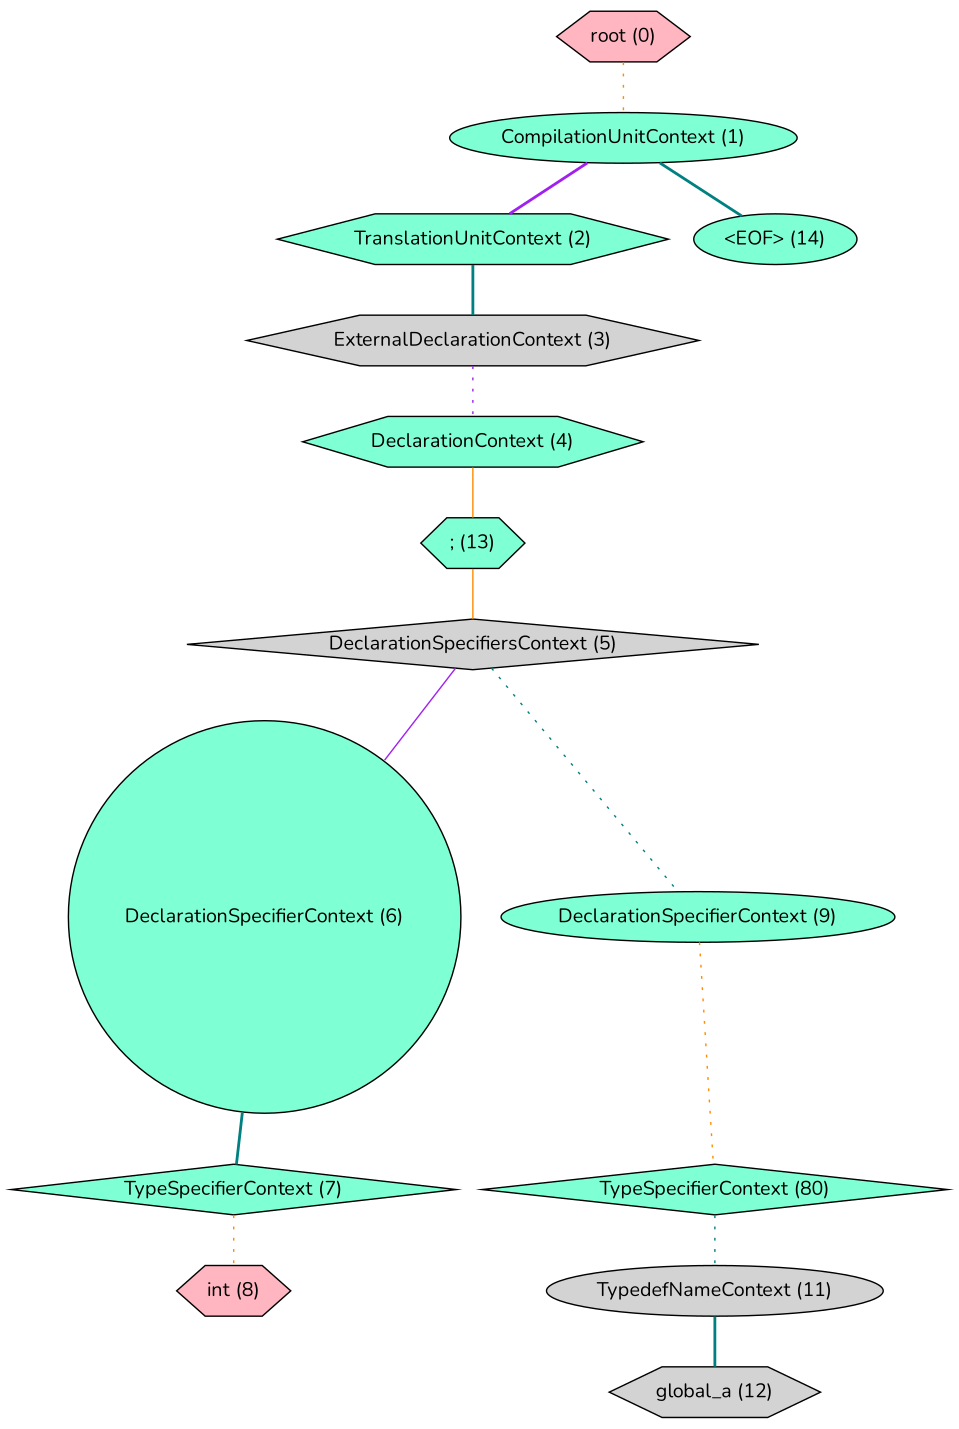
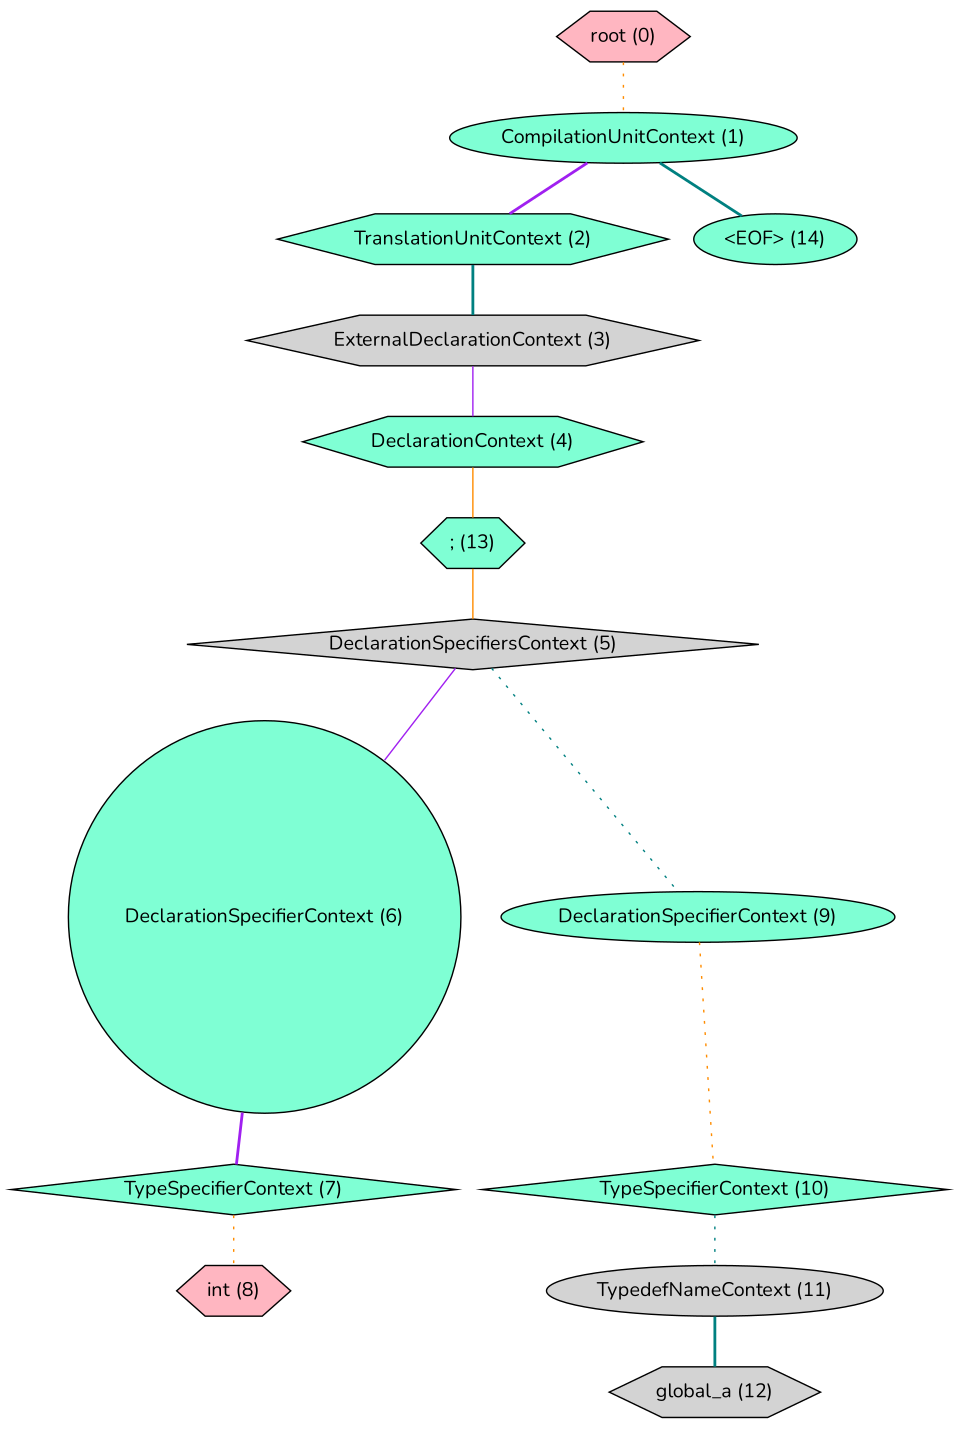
edge "ExternalDeclarationContext (3)" -- "DeclarationContext (4)": style dotted -> solid
edge "DeclarationSpecifierContext (6)" -- "TypeSpecifierContext (7)": color teal -> purple
node "TypeSpecifierContext (80)": label "TypeSpecifierContext (80)" -> "TypeSpecifierContext (10)"
